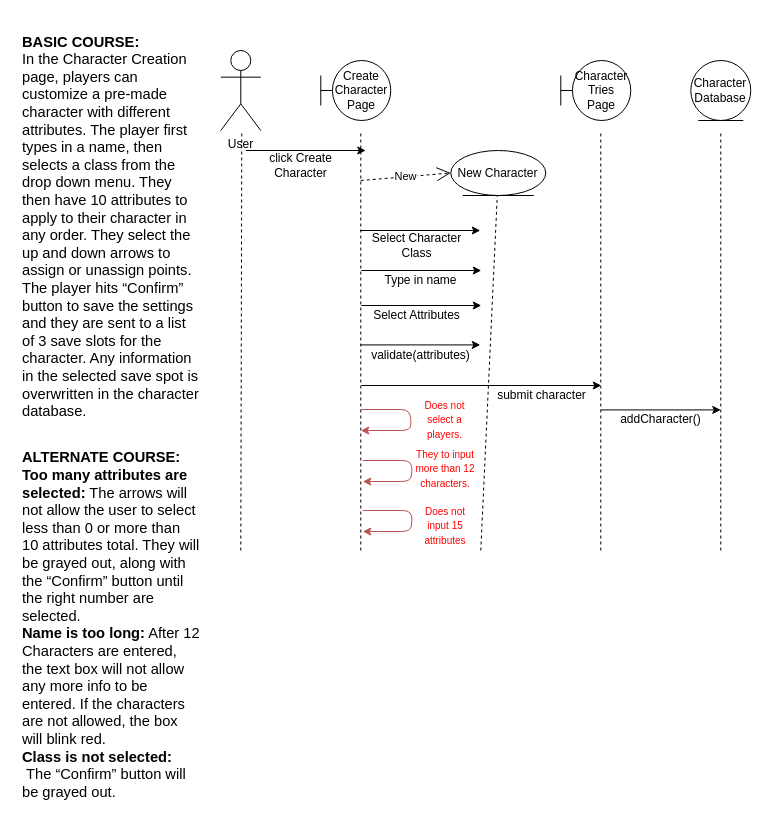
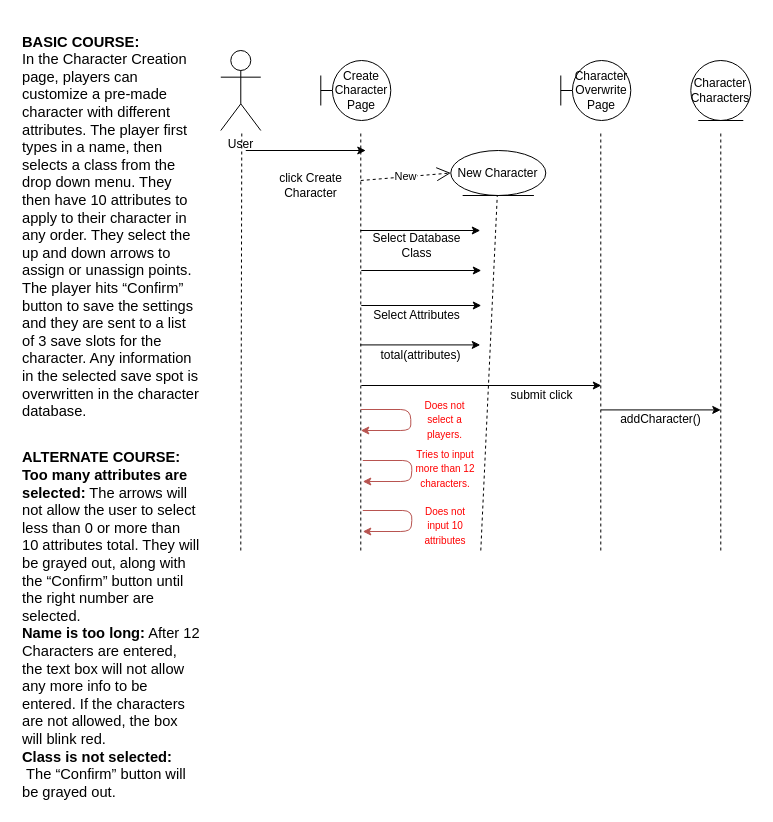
node "Character Tries Page": label "Character Tries Page" -> "Character Overwrite Page"
node "Character Database": label "Character Database" -> "Character Characters"
node "click Create Character": moved (301, 166) -> (311, 186)
node "Select Character Class": label "Select Character Class" -> "Select Database Class"
node "Type in name": removed
node "validate(attributes)": label "validate(attributes)" -> "total(attributes)"
node "submit character": label "submit character" -> "submit click"
node "They to input more than 12 characters.": label "They to input more than 12 characters." -> "Tries to input more than 12 characters."
node "Does not input 15 attributes": label "Does not input 15 attributes" -> "Does not input 10 attributes"
